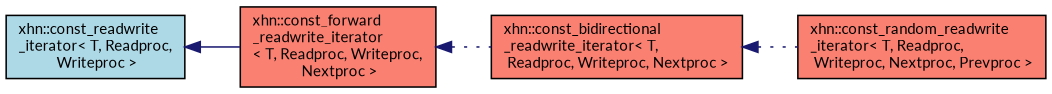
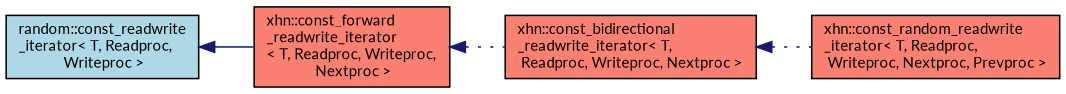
node "xhn::const_readwrite _iterator< T, Readproc, Writeproc >": label "xhn::const_readwrite _iterator< T, Readproc, Writeproc >" -> "random::const_readwrite _iterator< T, Readproc, Writeproc >"
